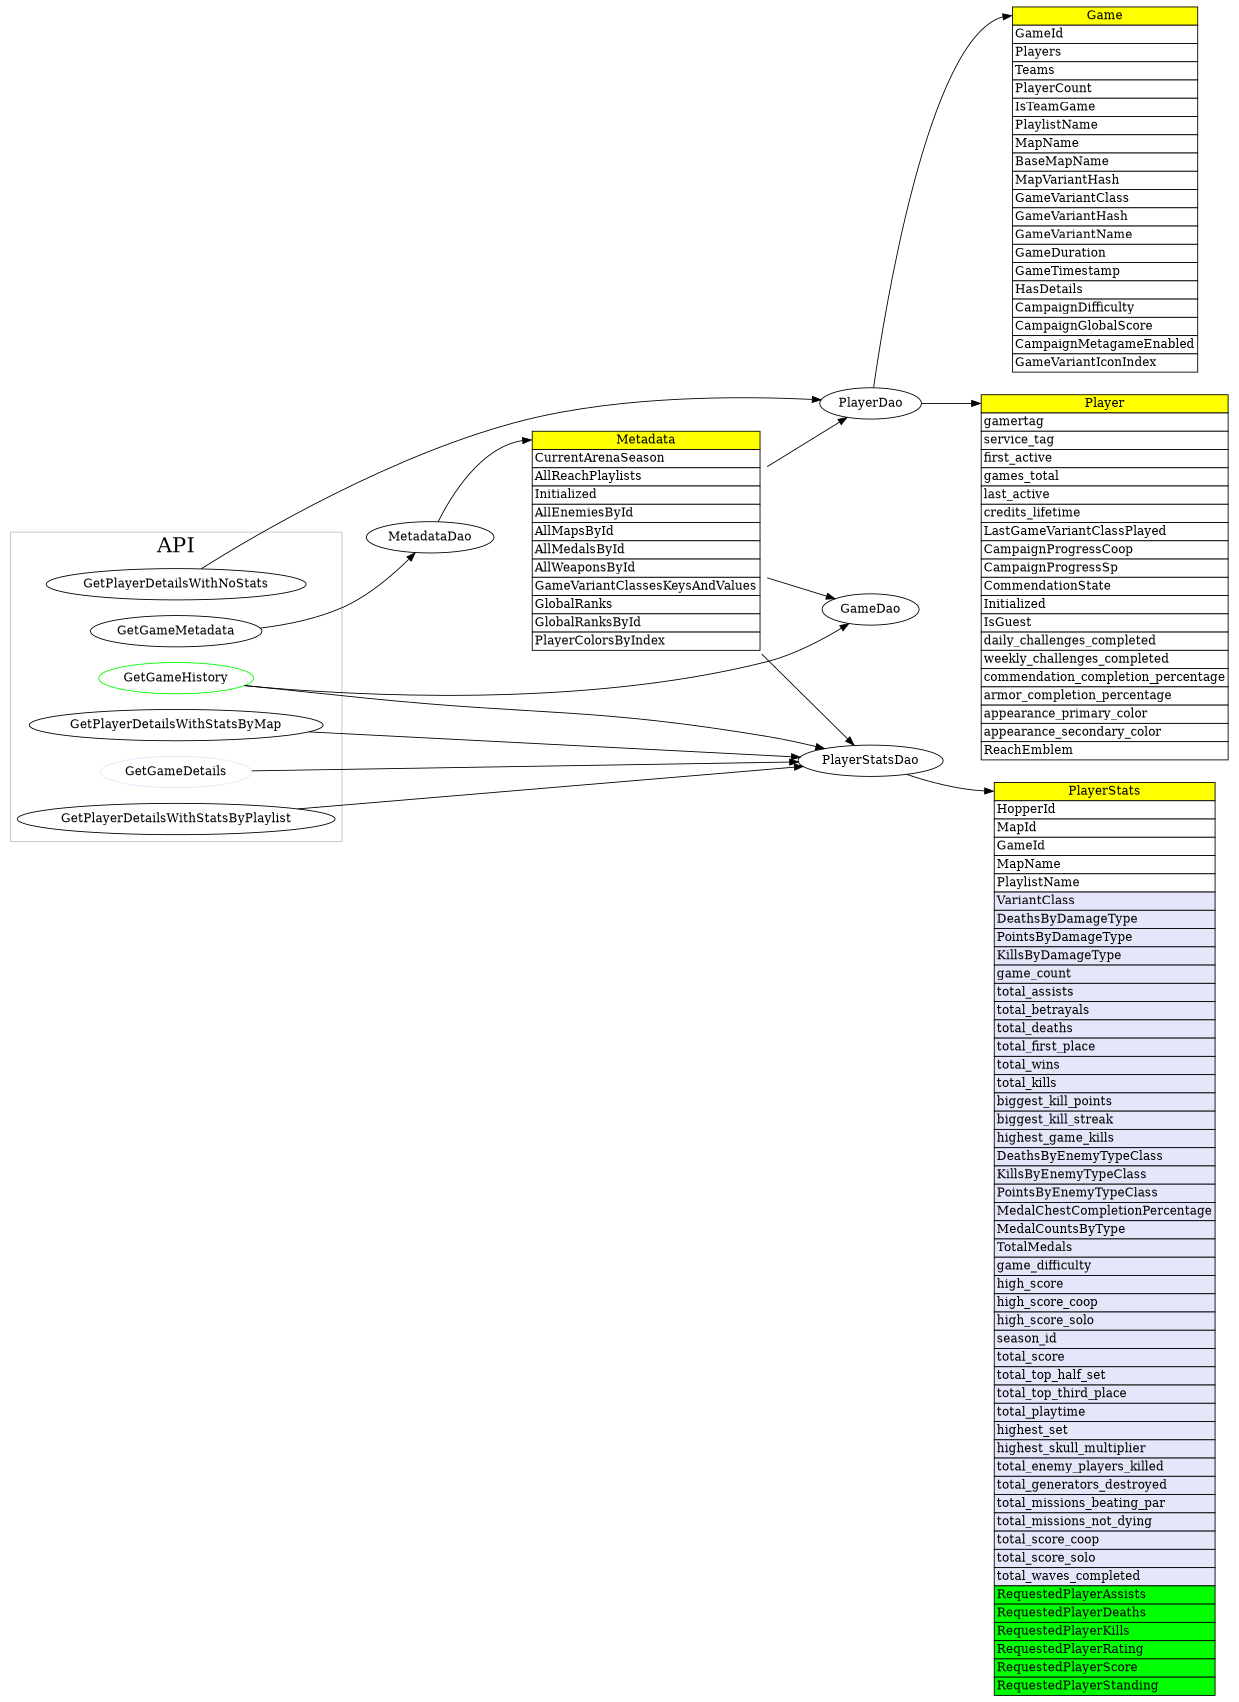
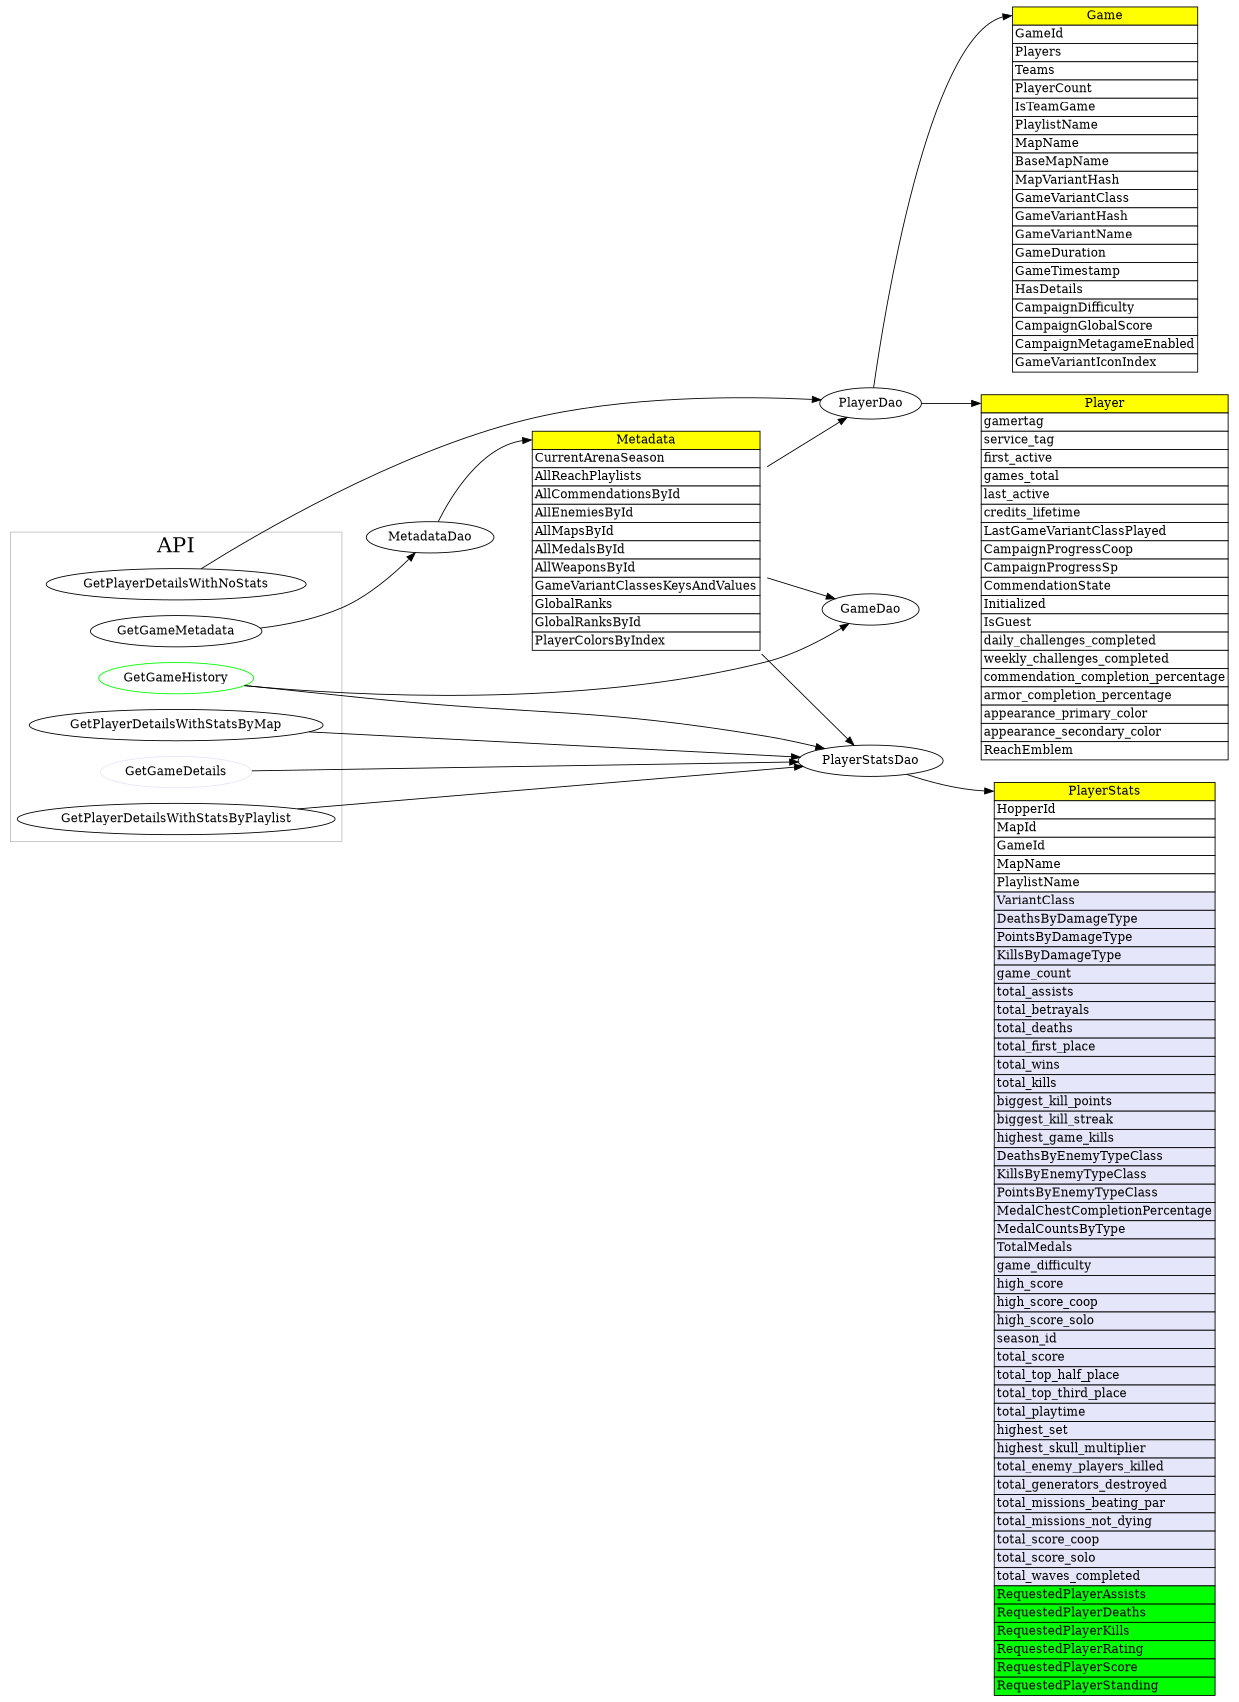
node "Metadata": text "Initialized" -> "AllCommendationsById"
node "PlayerStats": text "total_top_half_set" -> "total_top_half_place"
